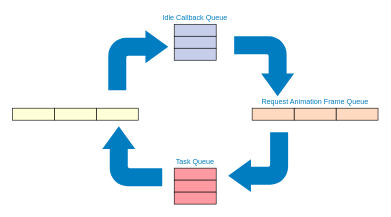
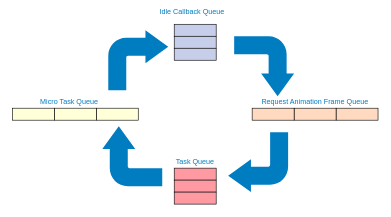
node "Idle Callback Queue": moved (195, 18) -> (192, 12)
node "Micro Task Queue": added
